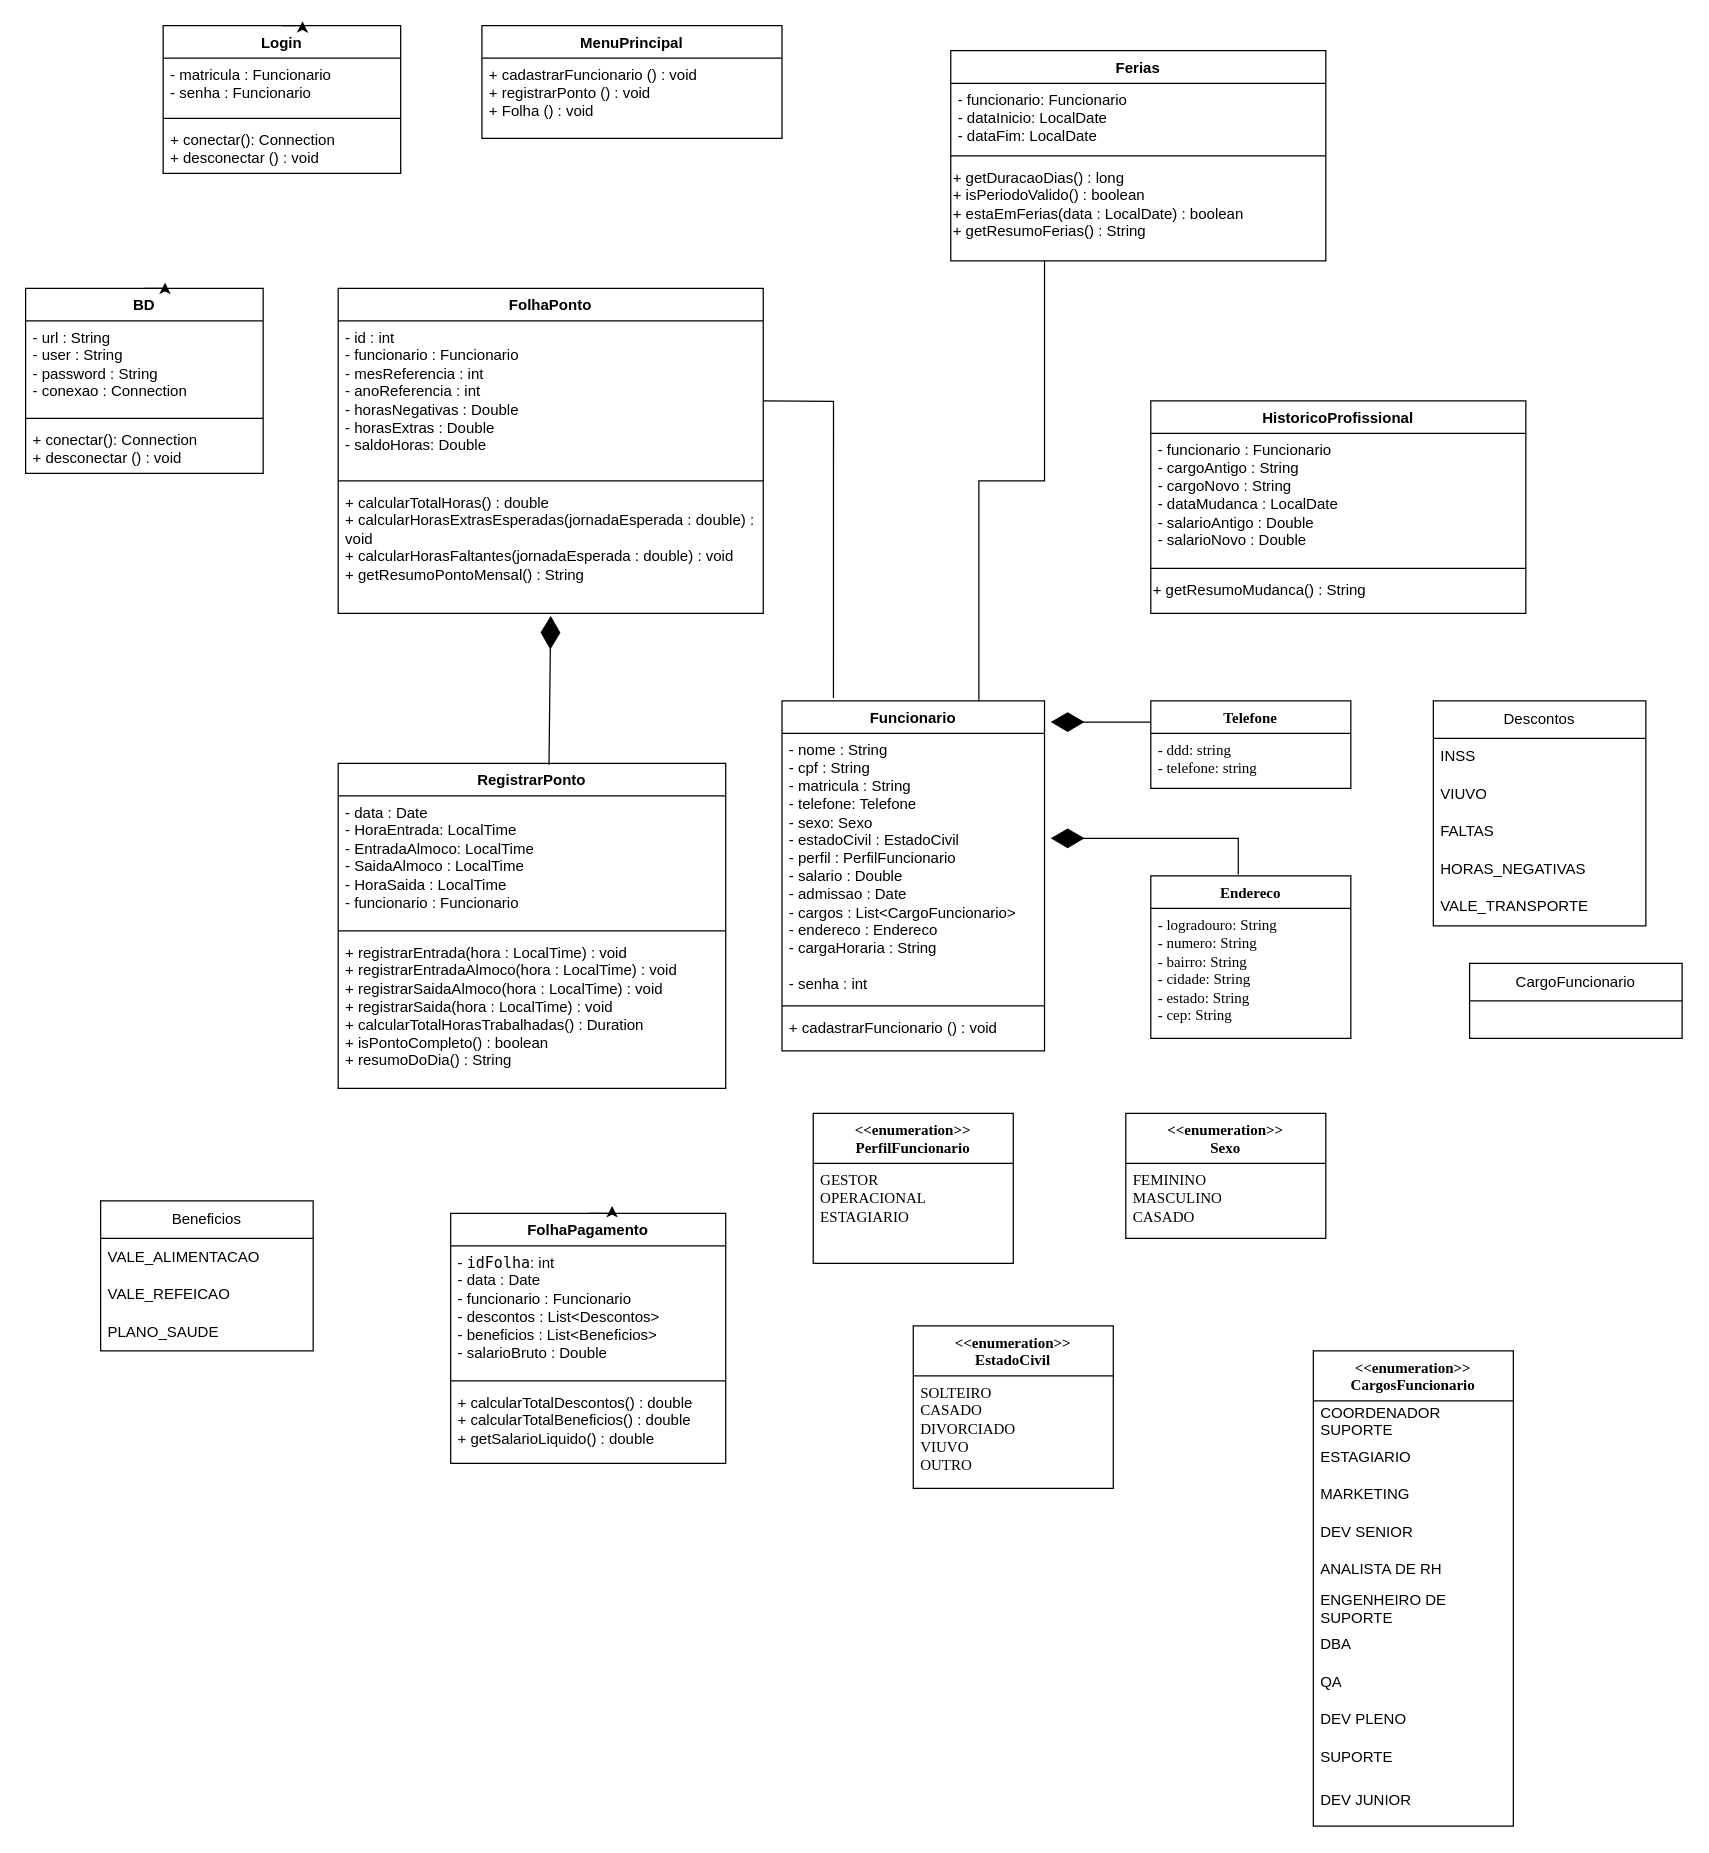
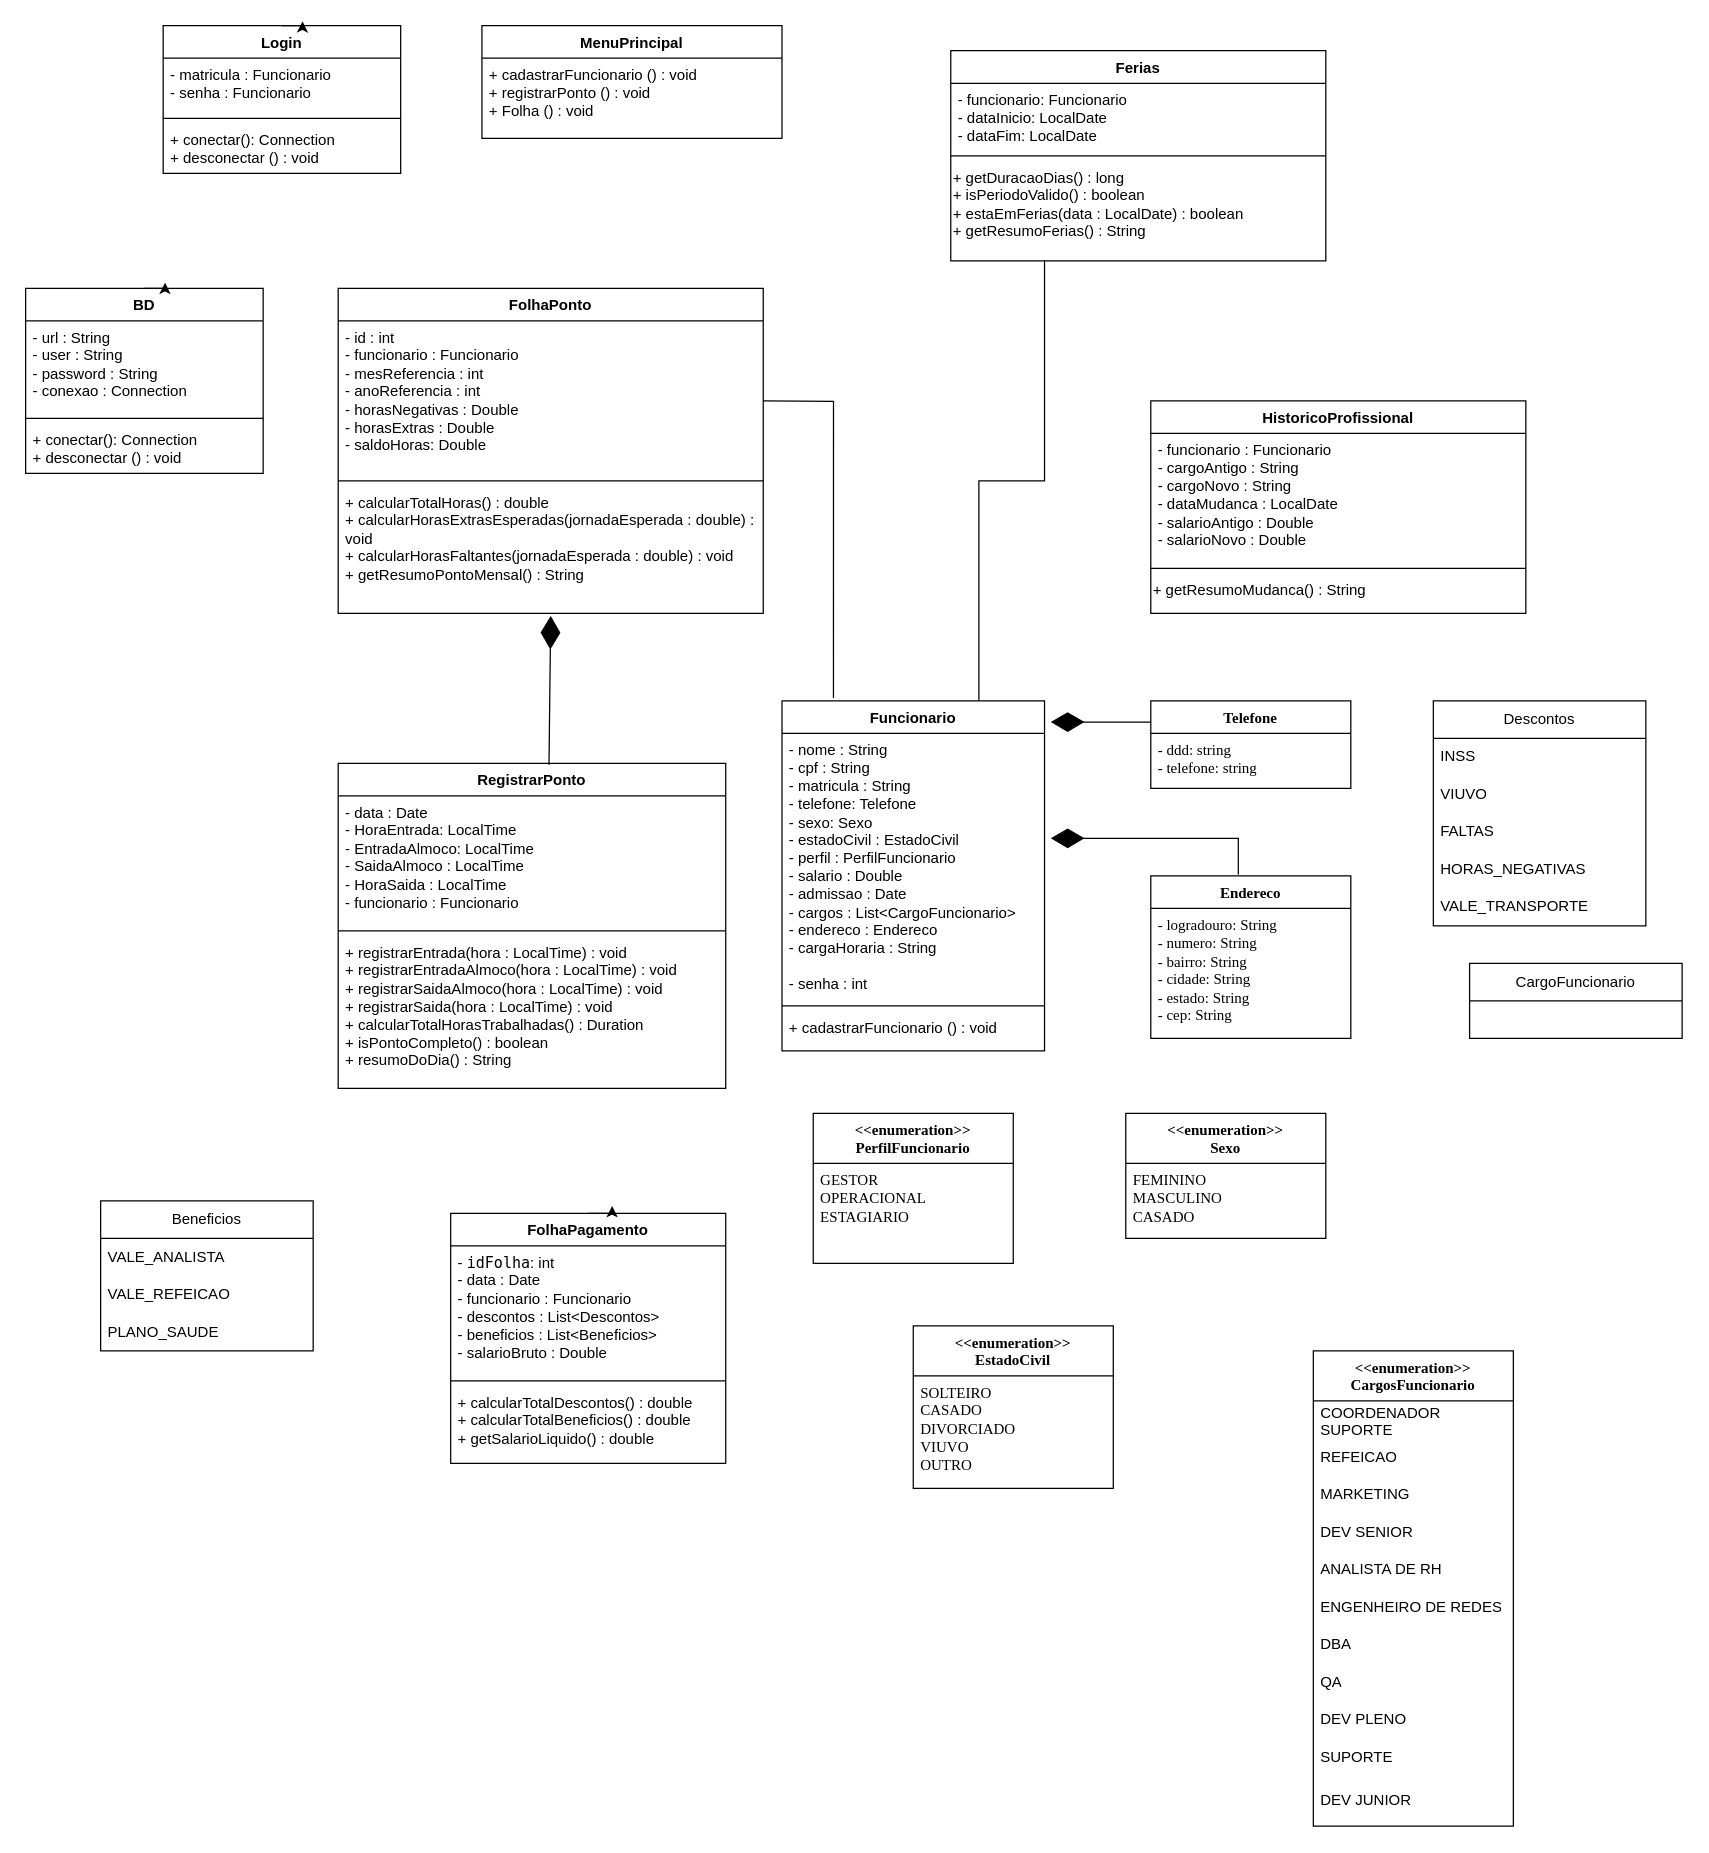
node "VALE_ALIMENTACAO": label "VALE_ALIMENTACAO" -> "VALE_ANALISTA"
node "ESTAGIARIO": label "ESTAGIARIO" -> "REFEICAO"
node "ENGENHEIRO DE SUPORTE": label "ENGENHEIRO DE SUPORTE" -> "ENGENHEIRO DE REDES"
